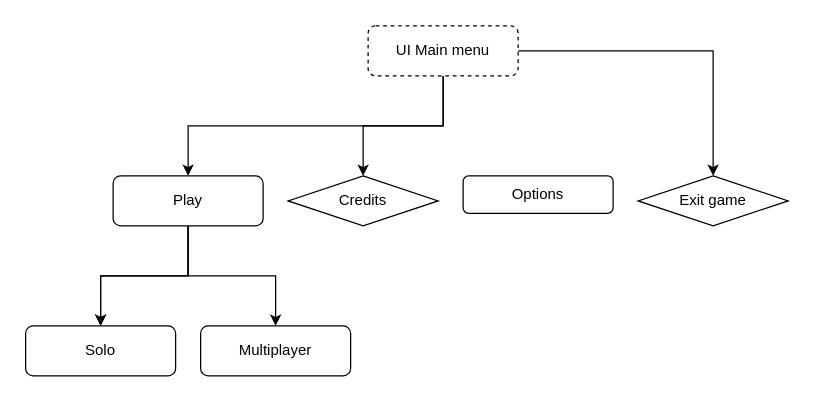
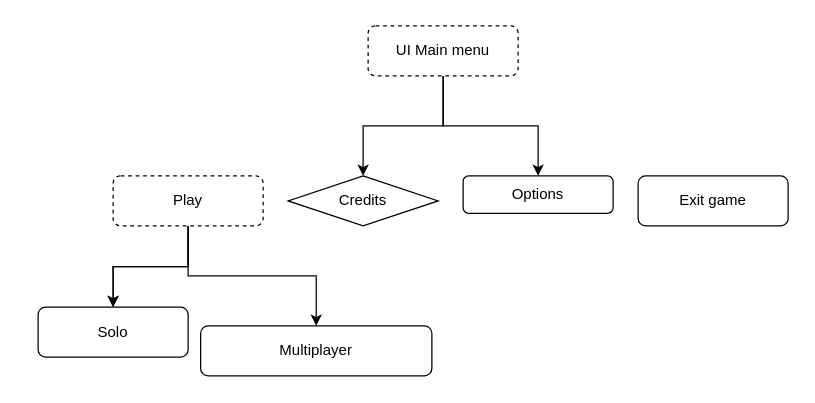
edge "UI Main menu" -> "Exit game": removed
edge "UI Main menu" -> "Play": removed
edge "UI Main menu" -> "Options": added
node "Play": style solid -> dashed
node "Exit game": shape diamond -> rounded rectangle
node "Solo": moved (101, 351) -> (113, 332)
node "Multiplayer": size 150x50 -> 231x50
